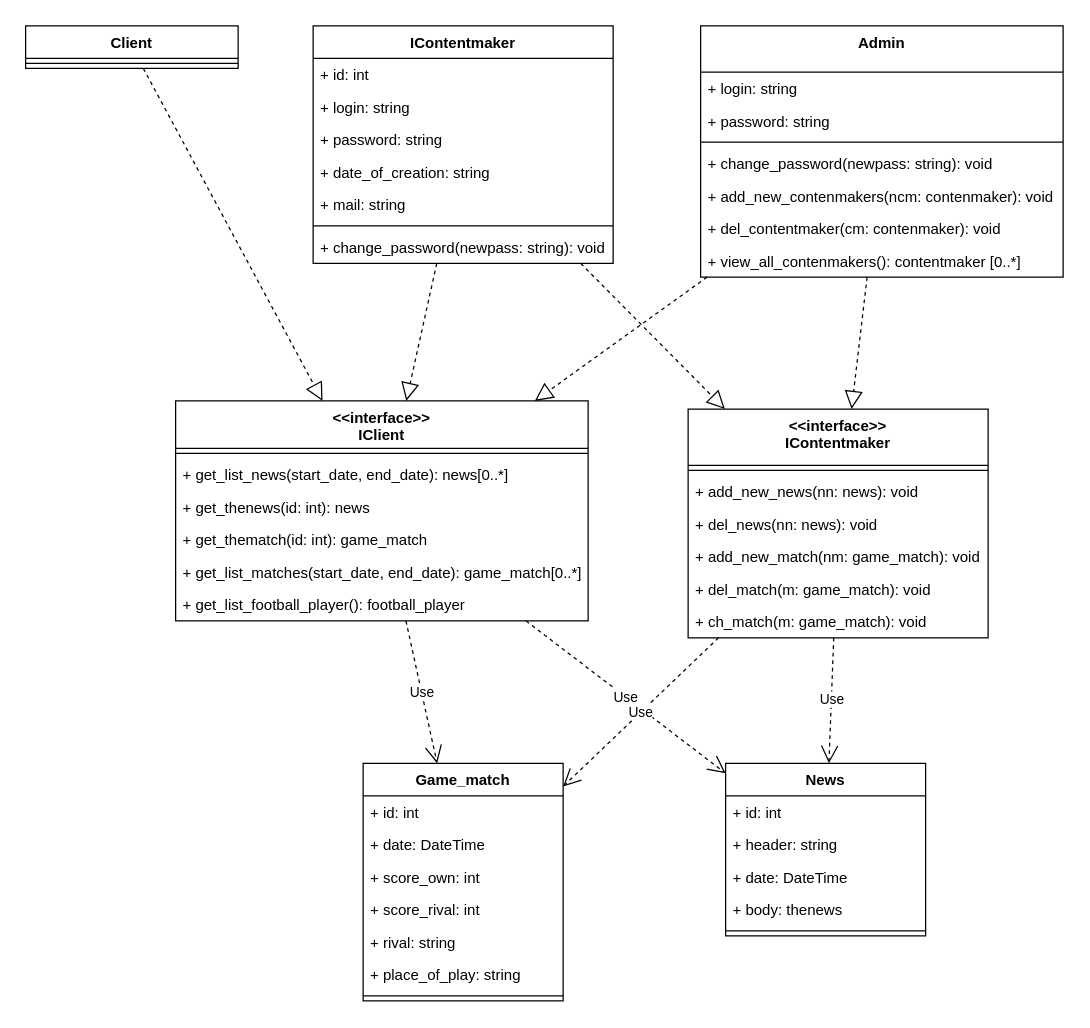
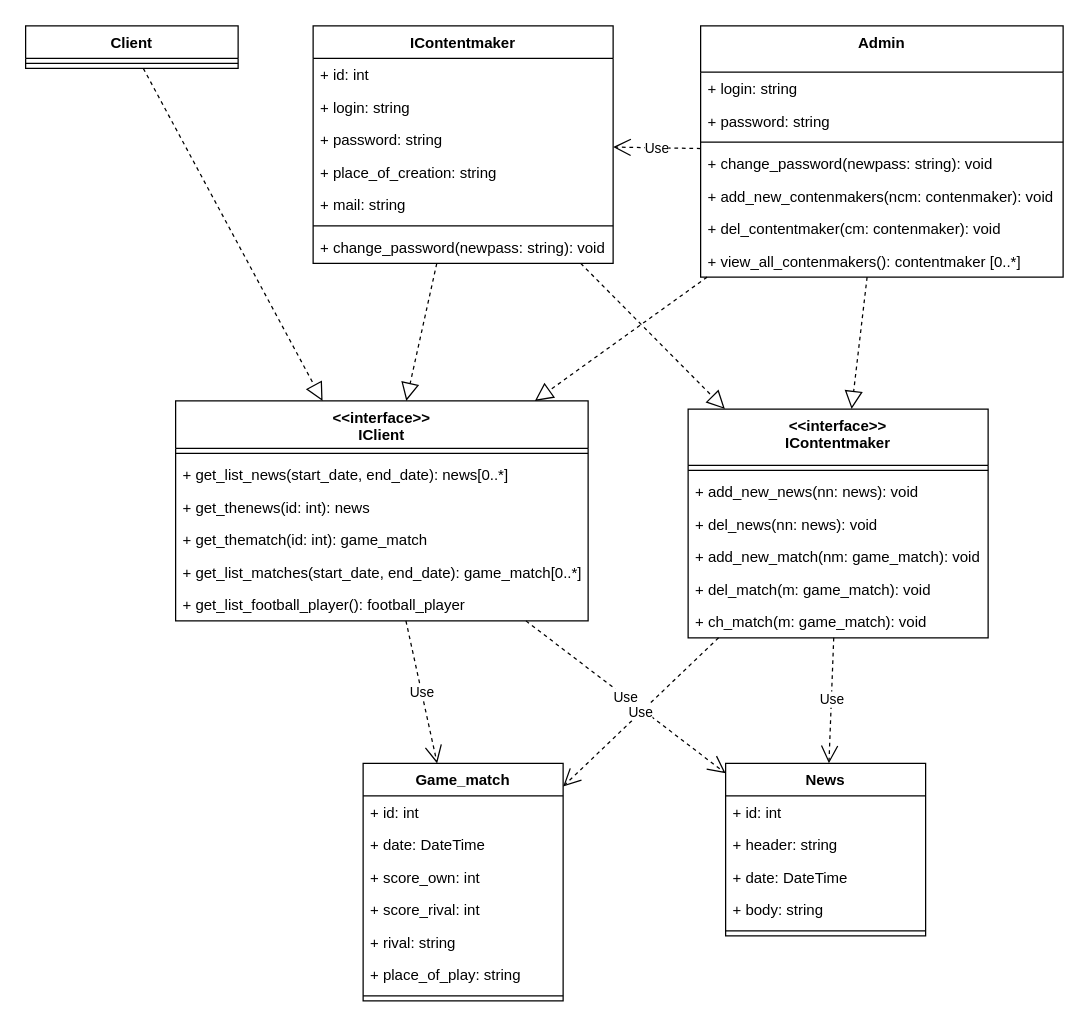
edge "Admin" -> "IContentmaker": added, label "Use"
node "+ date_of_creation: string": label "+ date_of_creation: string" -> "+ place_of_creation: string"
node "+ body: thenews": label "+ body: thenews" -> "+ body: string"
